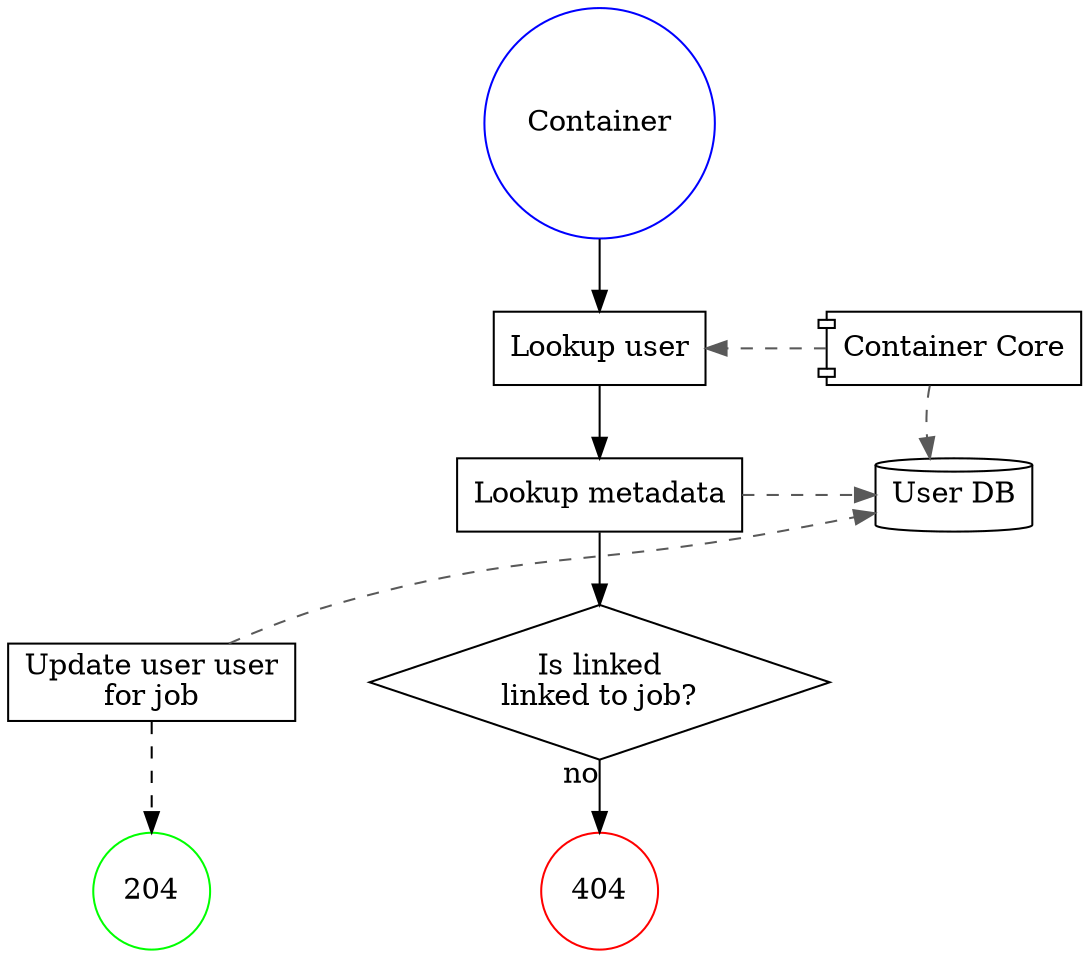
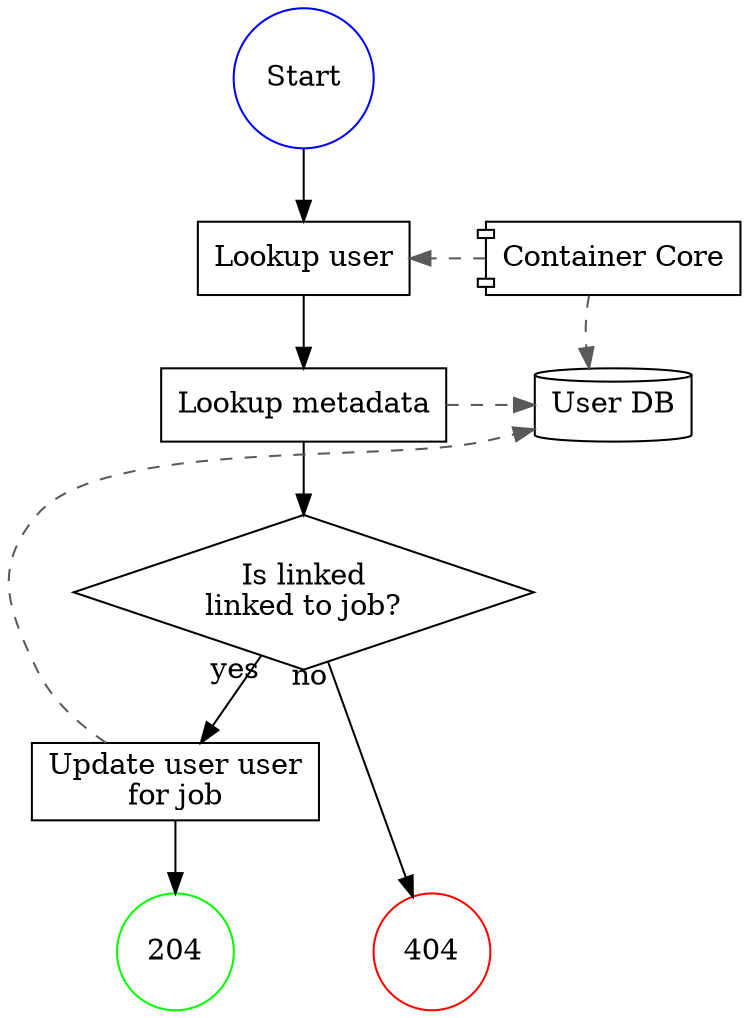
node "Container": label "Container" -> "Start"
edge "Is linked linked to job?" -> "Update user user for job": added
edge "Update user user for job" -> "204": style dashed -> solid
